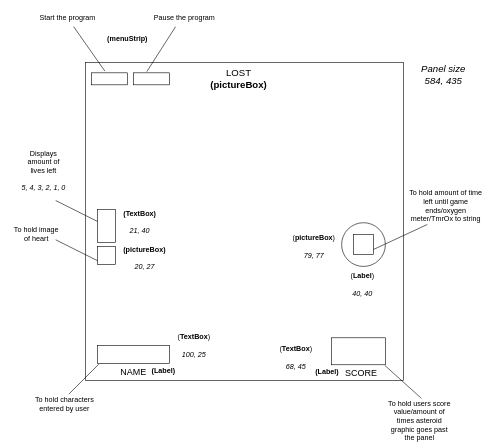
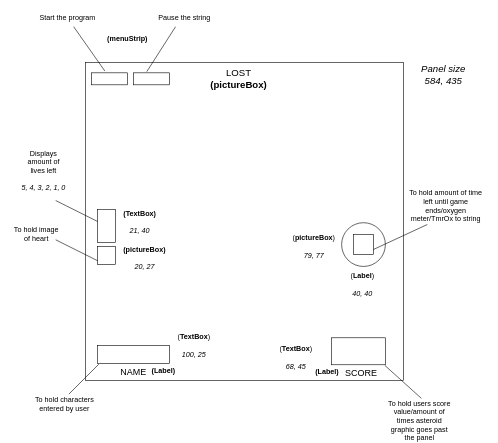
node "Pause the program": label "Pause the program" -> "Pause the string"
